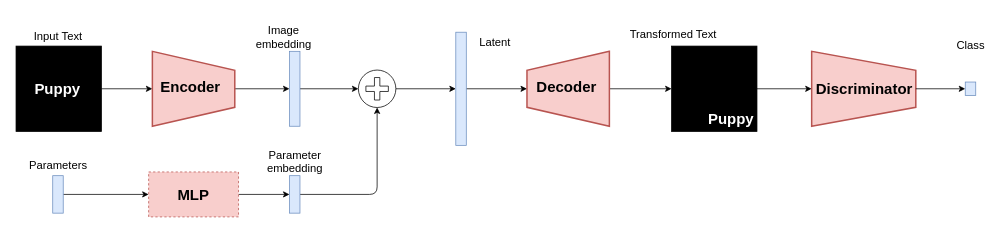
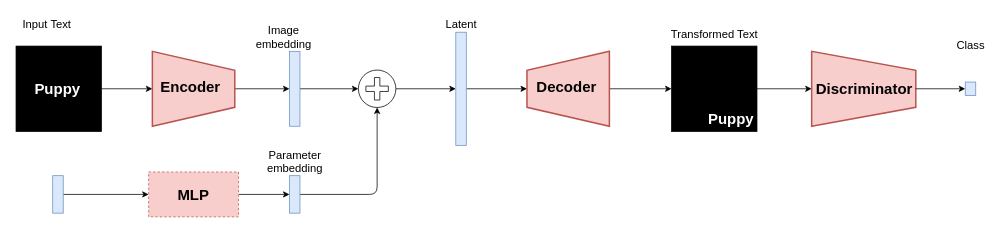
node "Transformed Text": moved (673, 34) -> (714, 34)
node "Input Text": moved (57, 35) -> (46, 24)
node "Latent": moved (495, 42) -> (461, 23)
node "Parameters": removed
